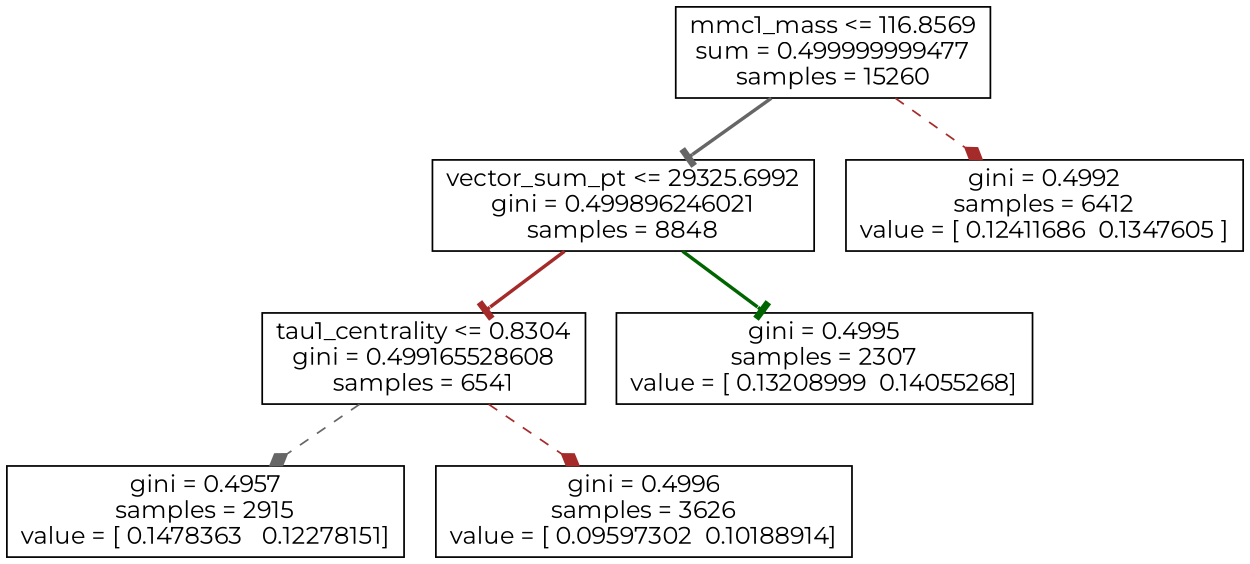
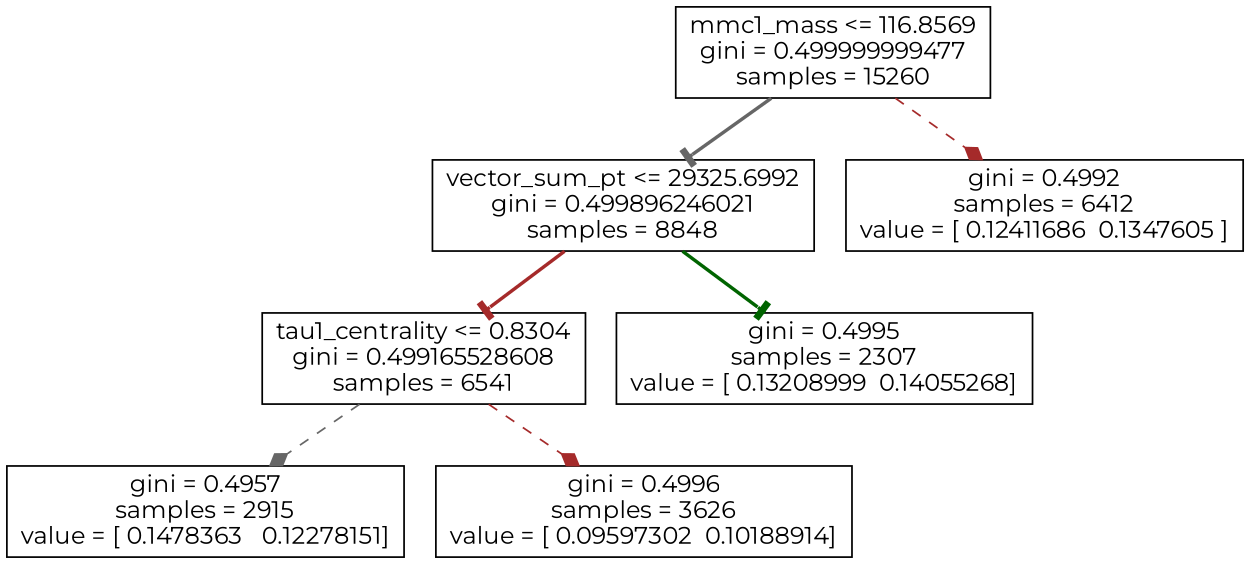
node "mmc1_mass <= 116.8569 sum = 0.499999999477 samples = 15260": label "mmc1_mass <= 116.8569 sum = 0.499999999477 samples = 15260" -> "mmc1_mass <= 116.8569 gini = 0.499999999477 samples = 15260"
